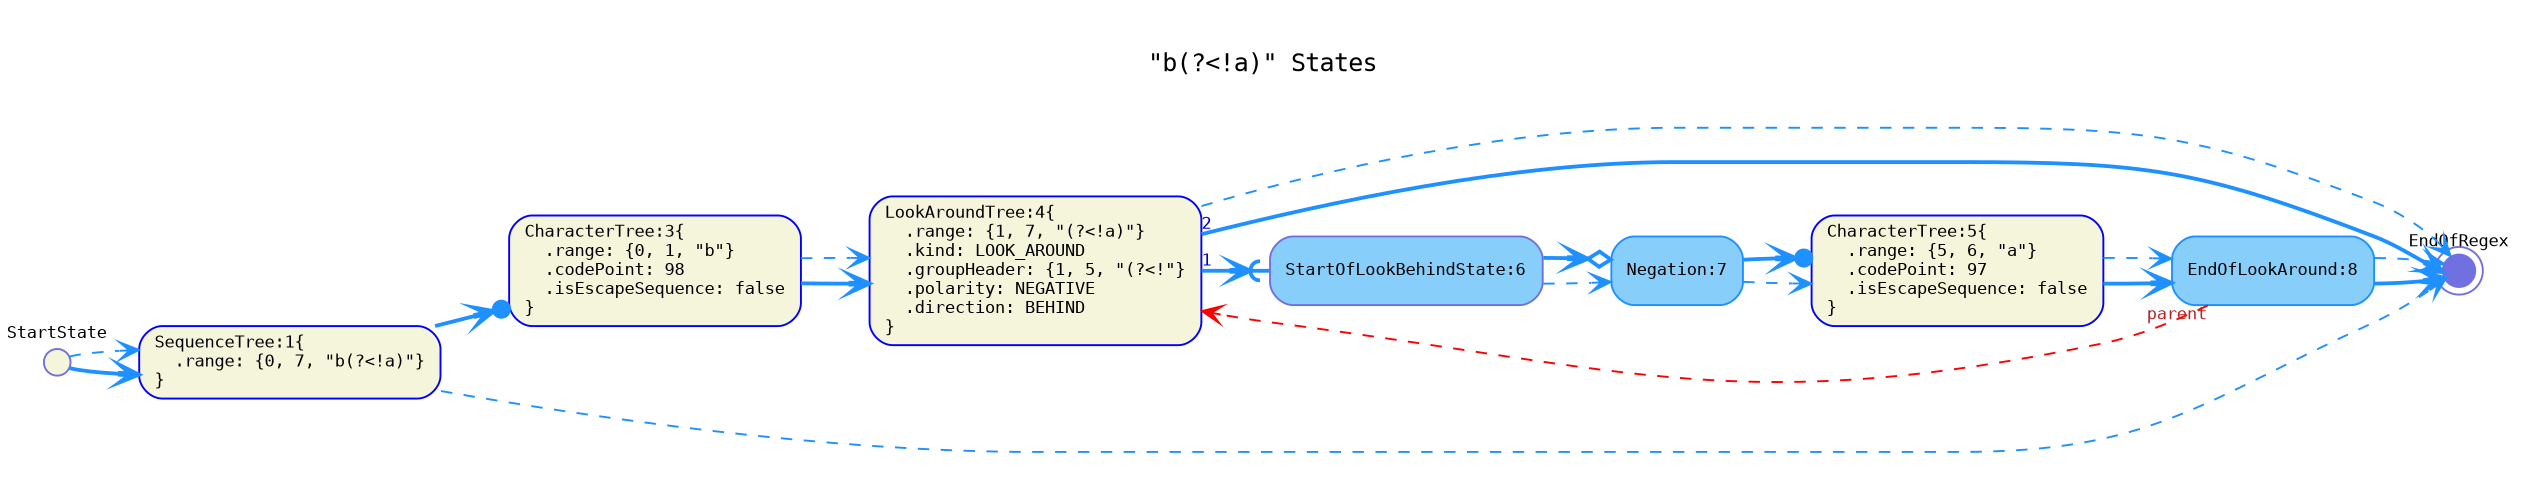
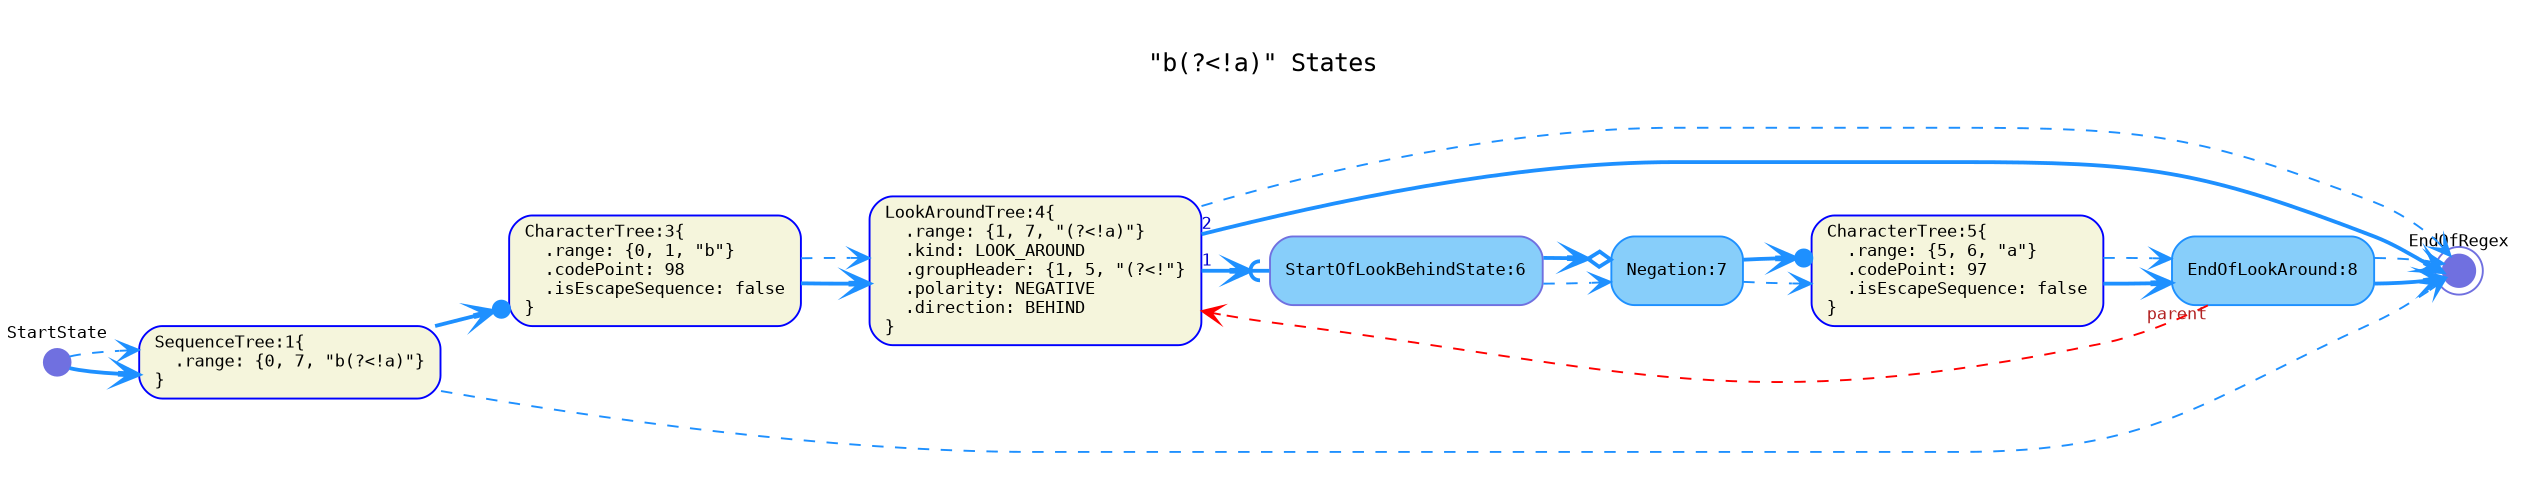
node "StartState": fillcolor Beige -> #7070e0
